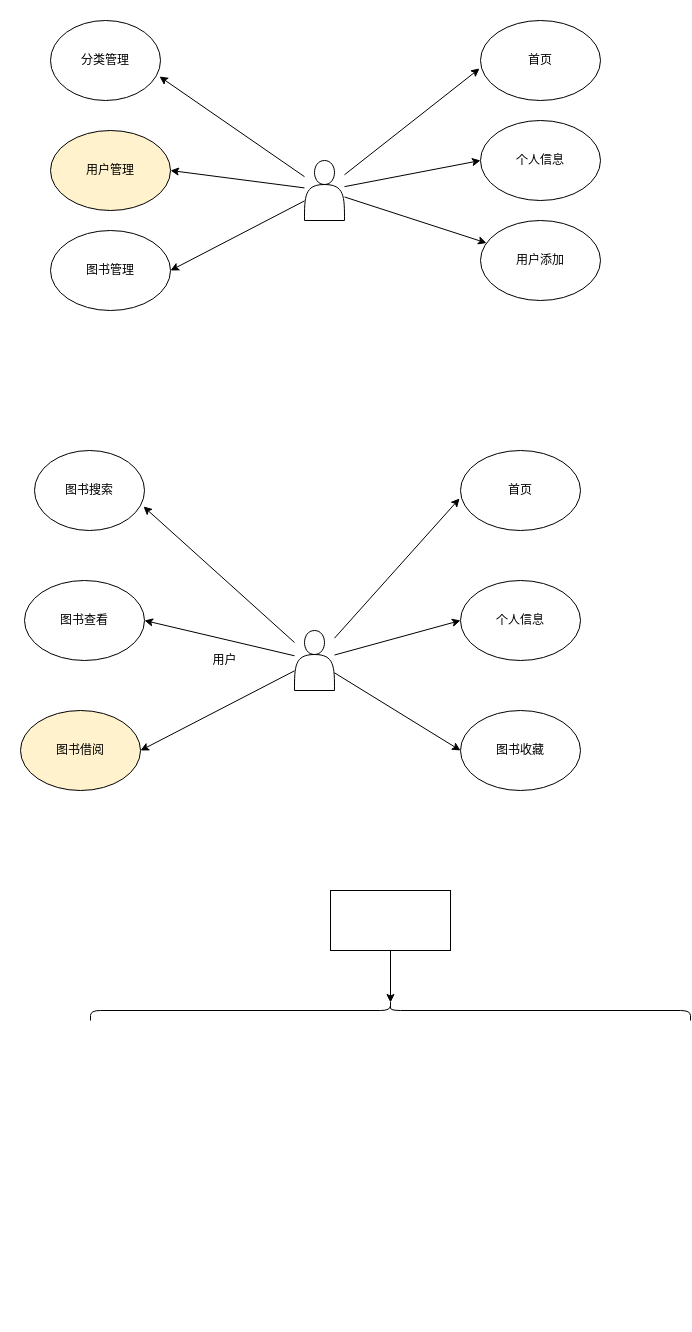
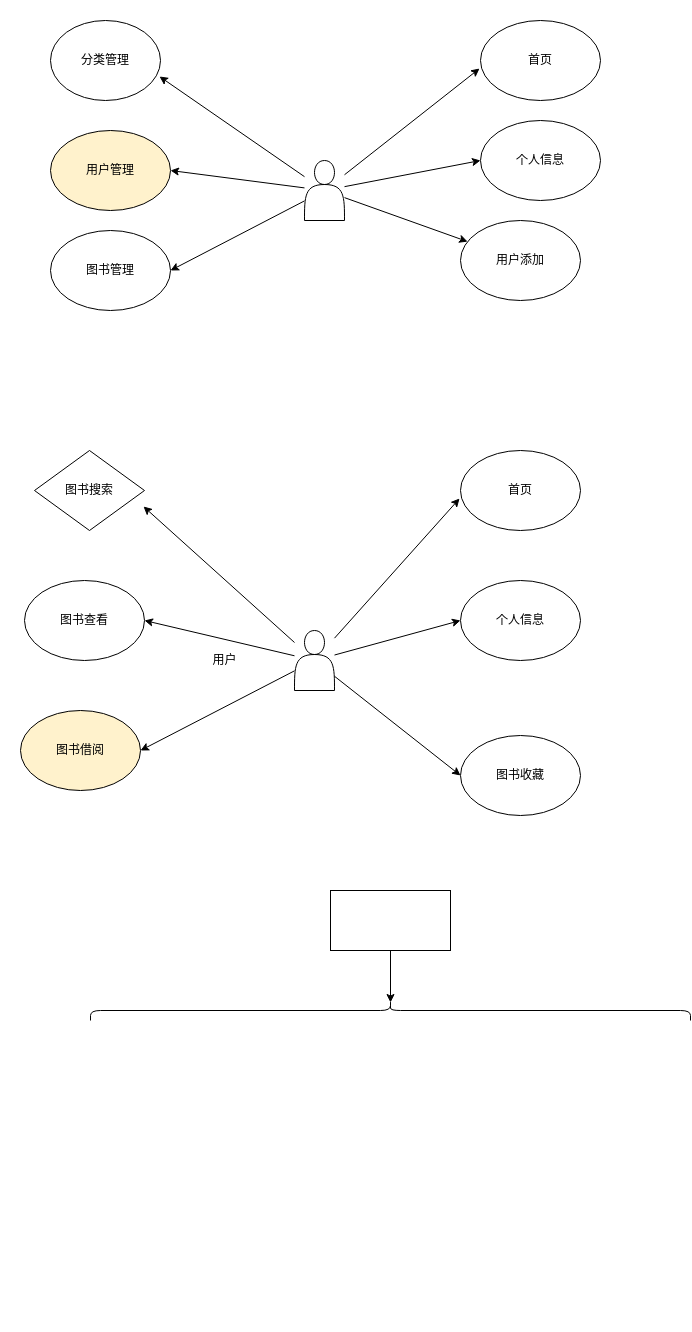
node "用户添加": moved (541, 261) -> (521, 261)
node "图书搜索": shape ellipse -> diamond
node "图书收藏": moved (521, 751) -> (521, 776)
